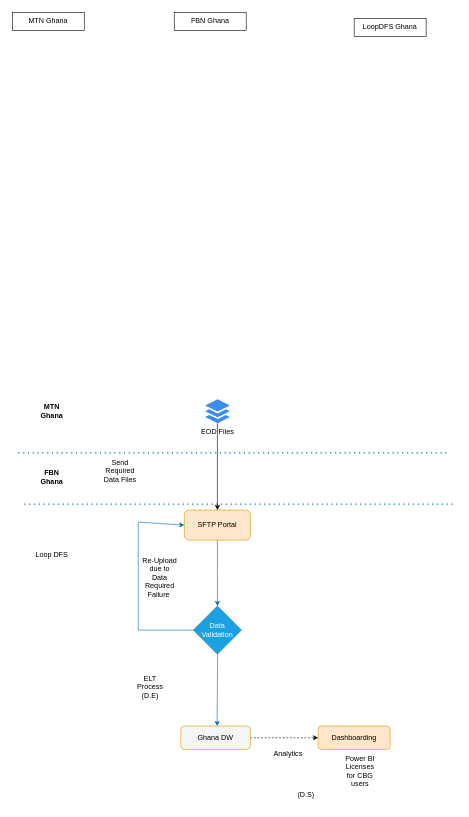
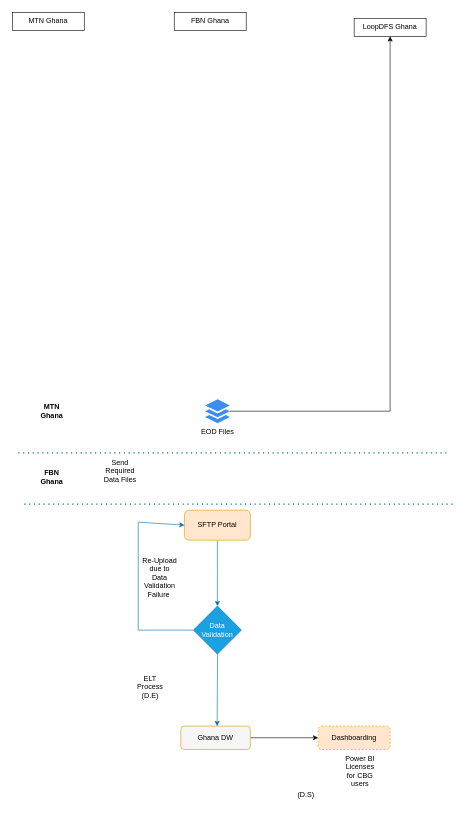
edge "EOD Files" -> "SFTP Portal": now "EOD Files" -> "LoopDFS Ghana"
node "Loop DFS": removed
node "Re-Upload due to Data Required Failure": label "Re-Upload due to Data Required Failure" -> "Re-Upload due to Data Validation Failure"
edge "Ghana DW" -> "Dashboarding": style dashed -> solid
node "Dashboarding": style solid -> dashed
node "Analytics": removed
